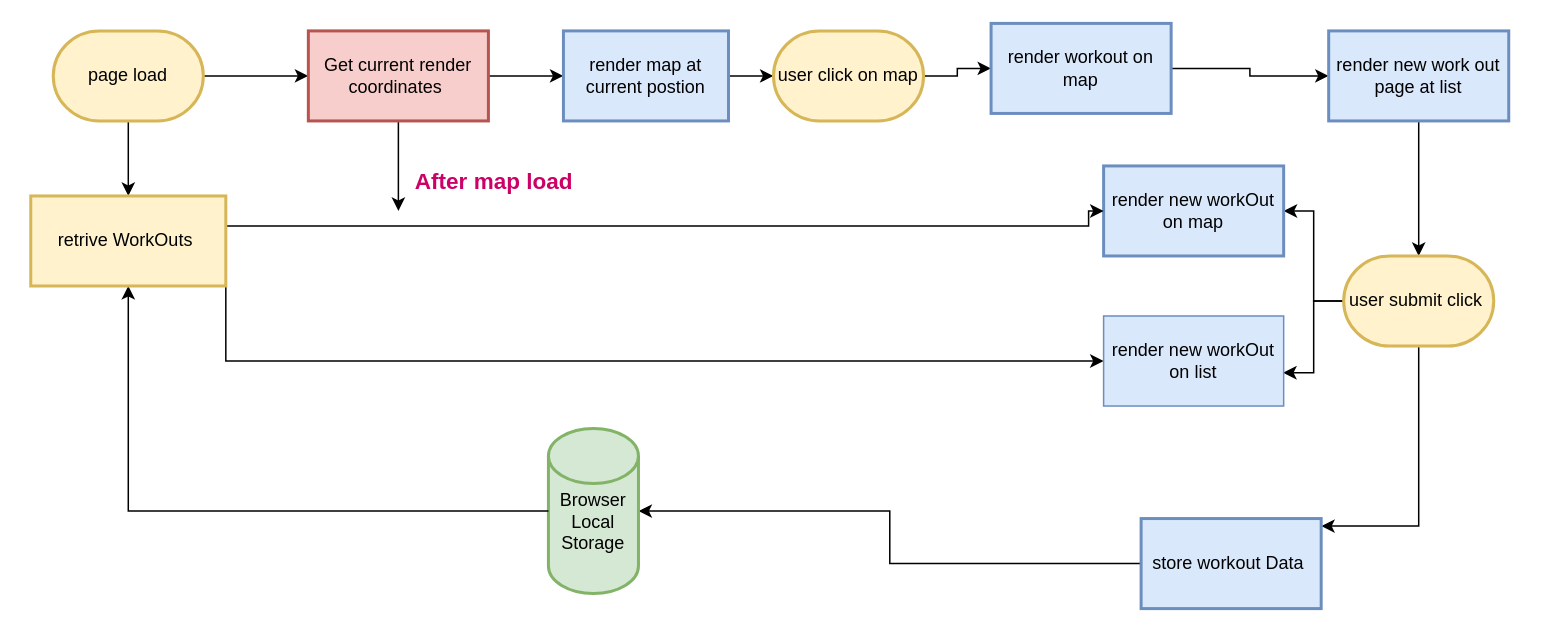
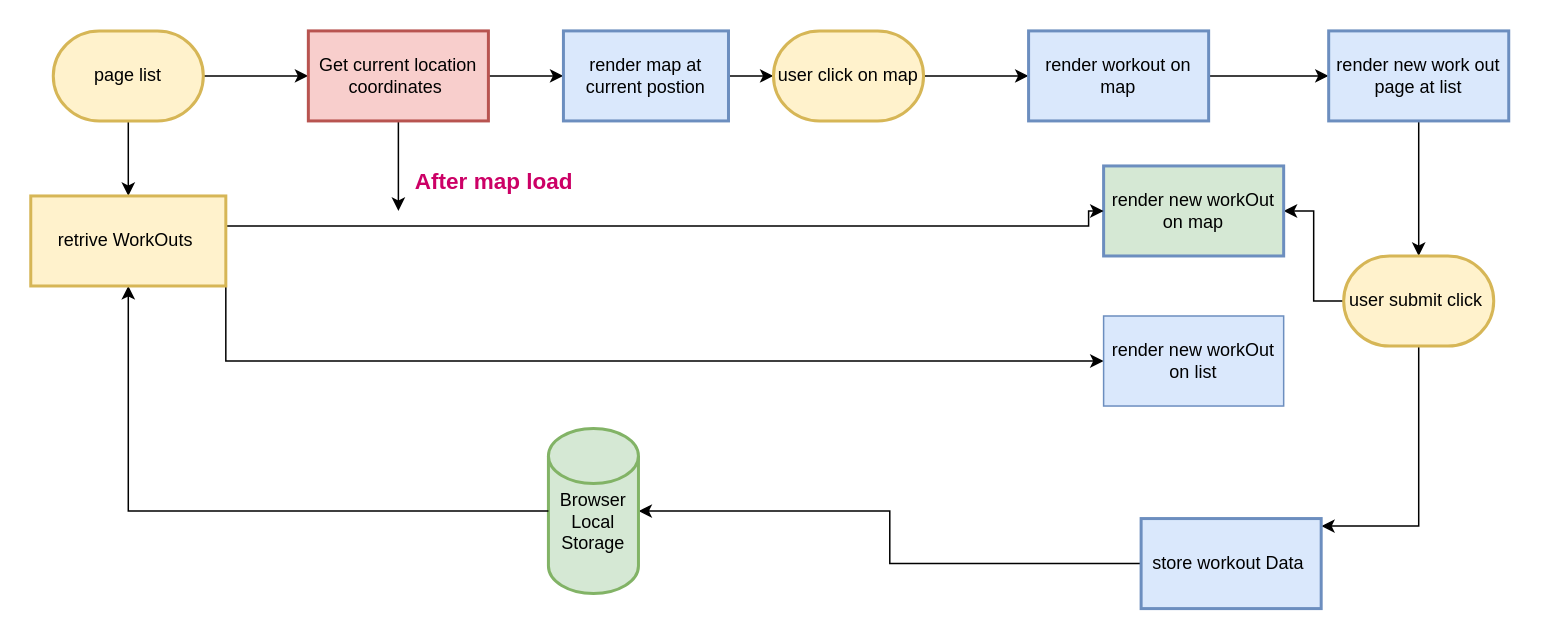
node "render workout on map": moved (1081, 68) -> (1118, 76)
node "page load": label "page load" -> "page list"
node "Get current render coordinates": label "Get current render coordinates" -> "Get current location coordinates"
node "render new workOut on map": fillcolor #dae8fc -> #d5e8d4
edge "user submit click" -> "render new workOut on list": removed
